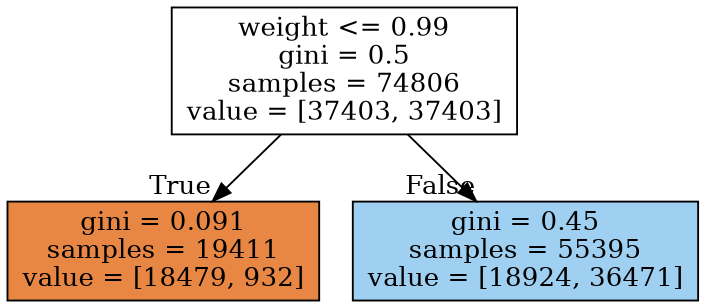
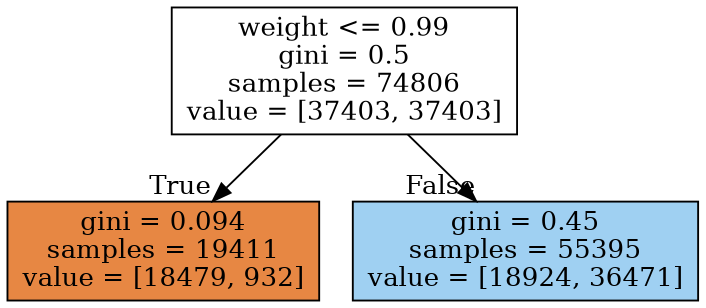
node "gini = 0.091 samples = 19411 value = [18479, 932]": label "gini = 0.091 samples = 19411 value = [18479, 932]" -> "gini = 0.094 samples = 19411 value = [18479, 932]"
